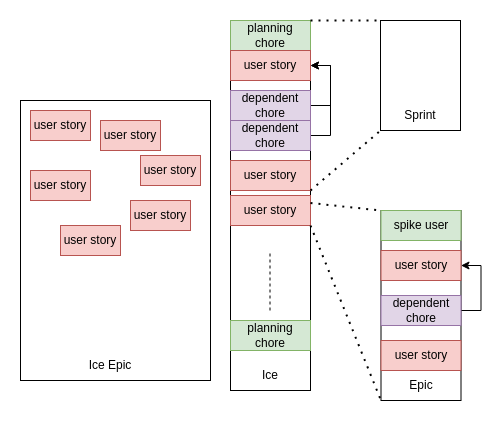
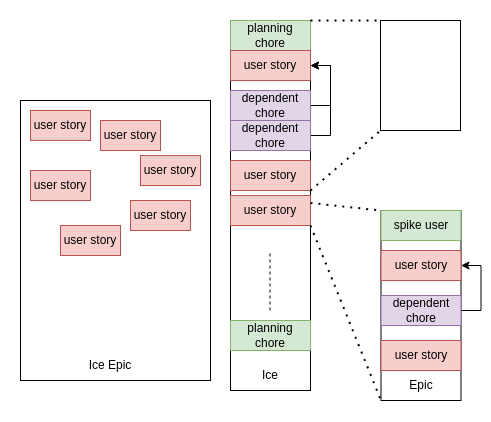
node "Sprint": removed
